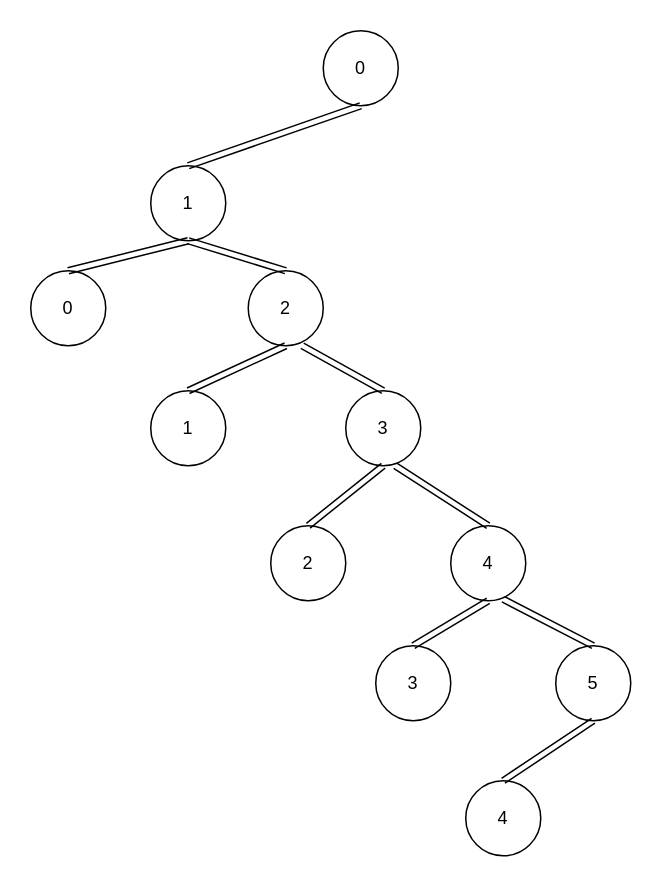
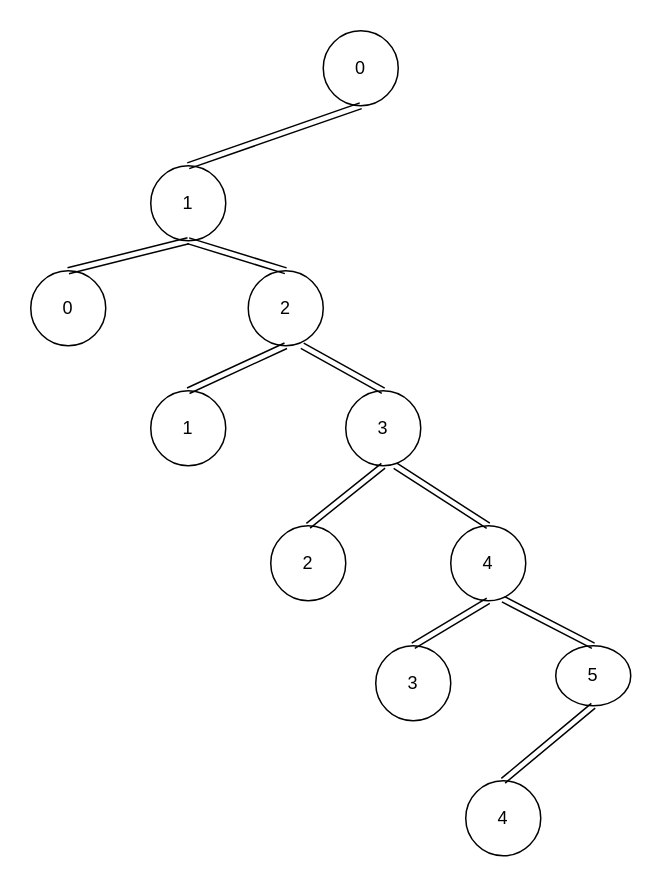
node "5": size 75x75 -> 75x60
